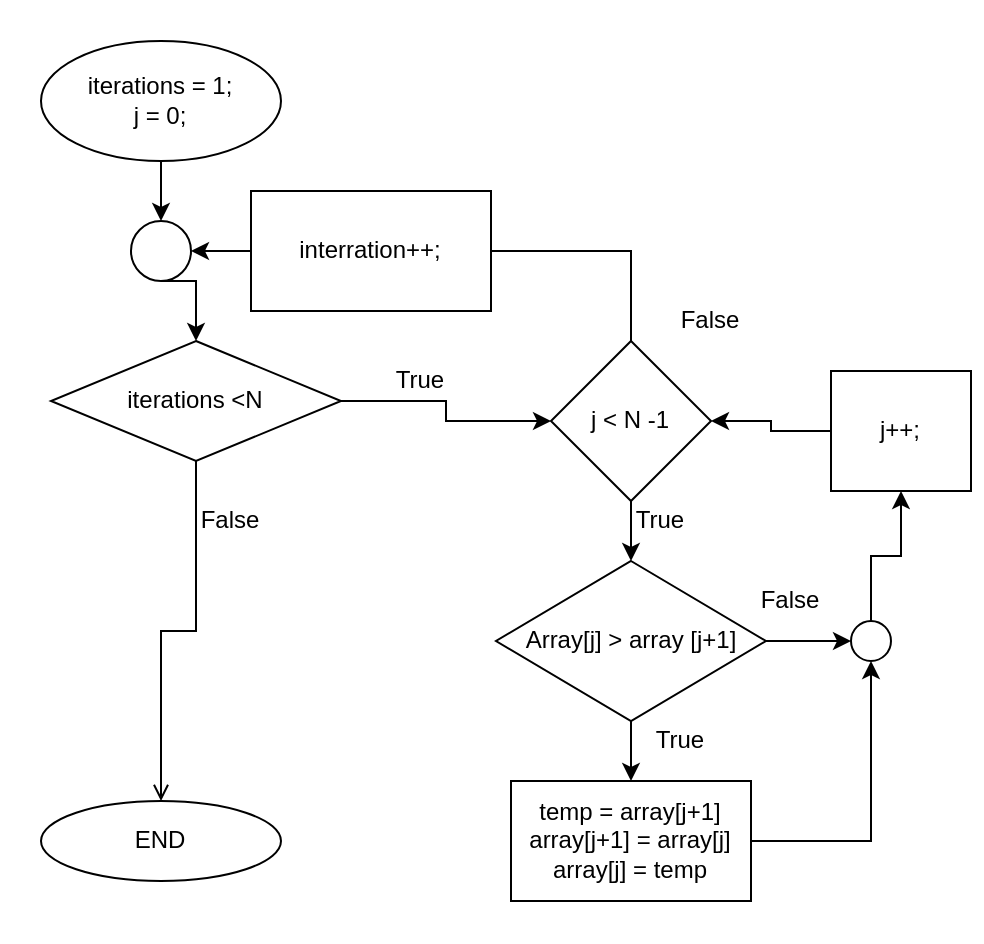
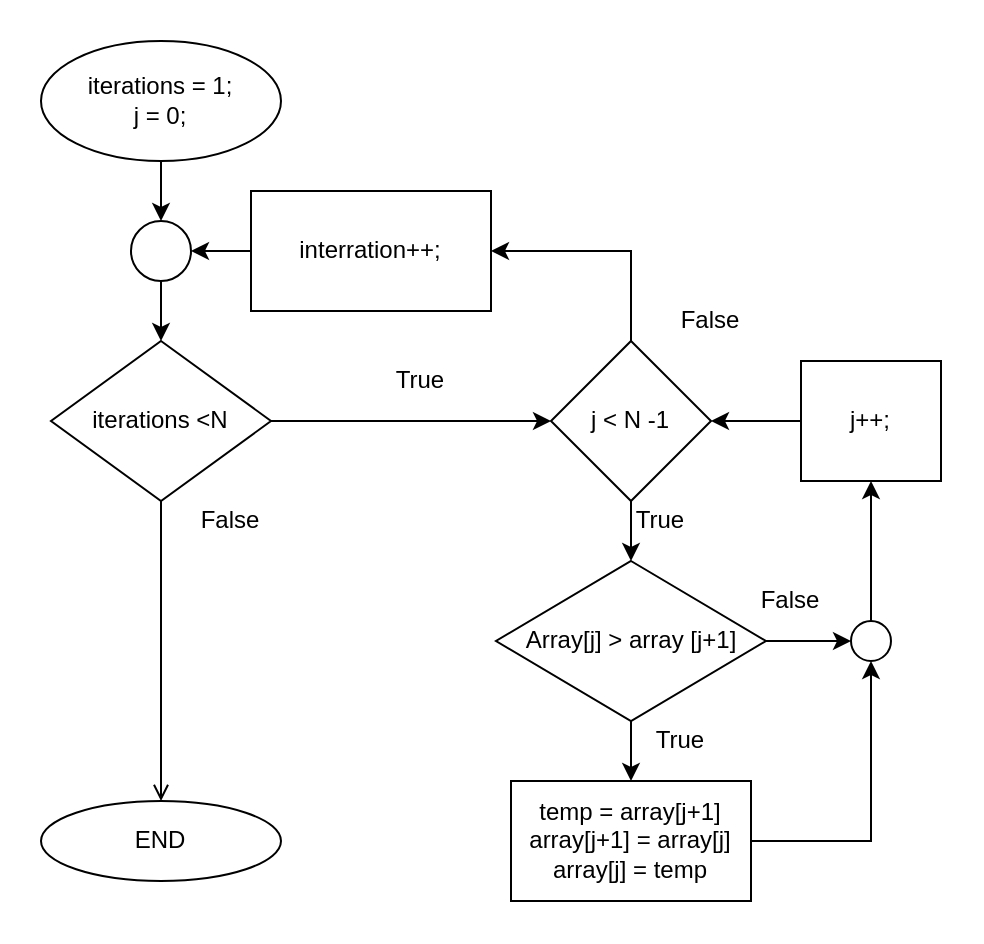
edge "interration++;" -- "j < N -1": arrowhead none -> classic
node "iterations <N": size 290x120 -> 220x160
node "j++;": moved (901, 431) -> (871, 421)
